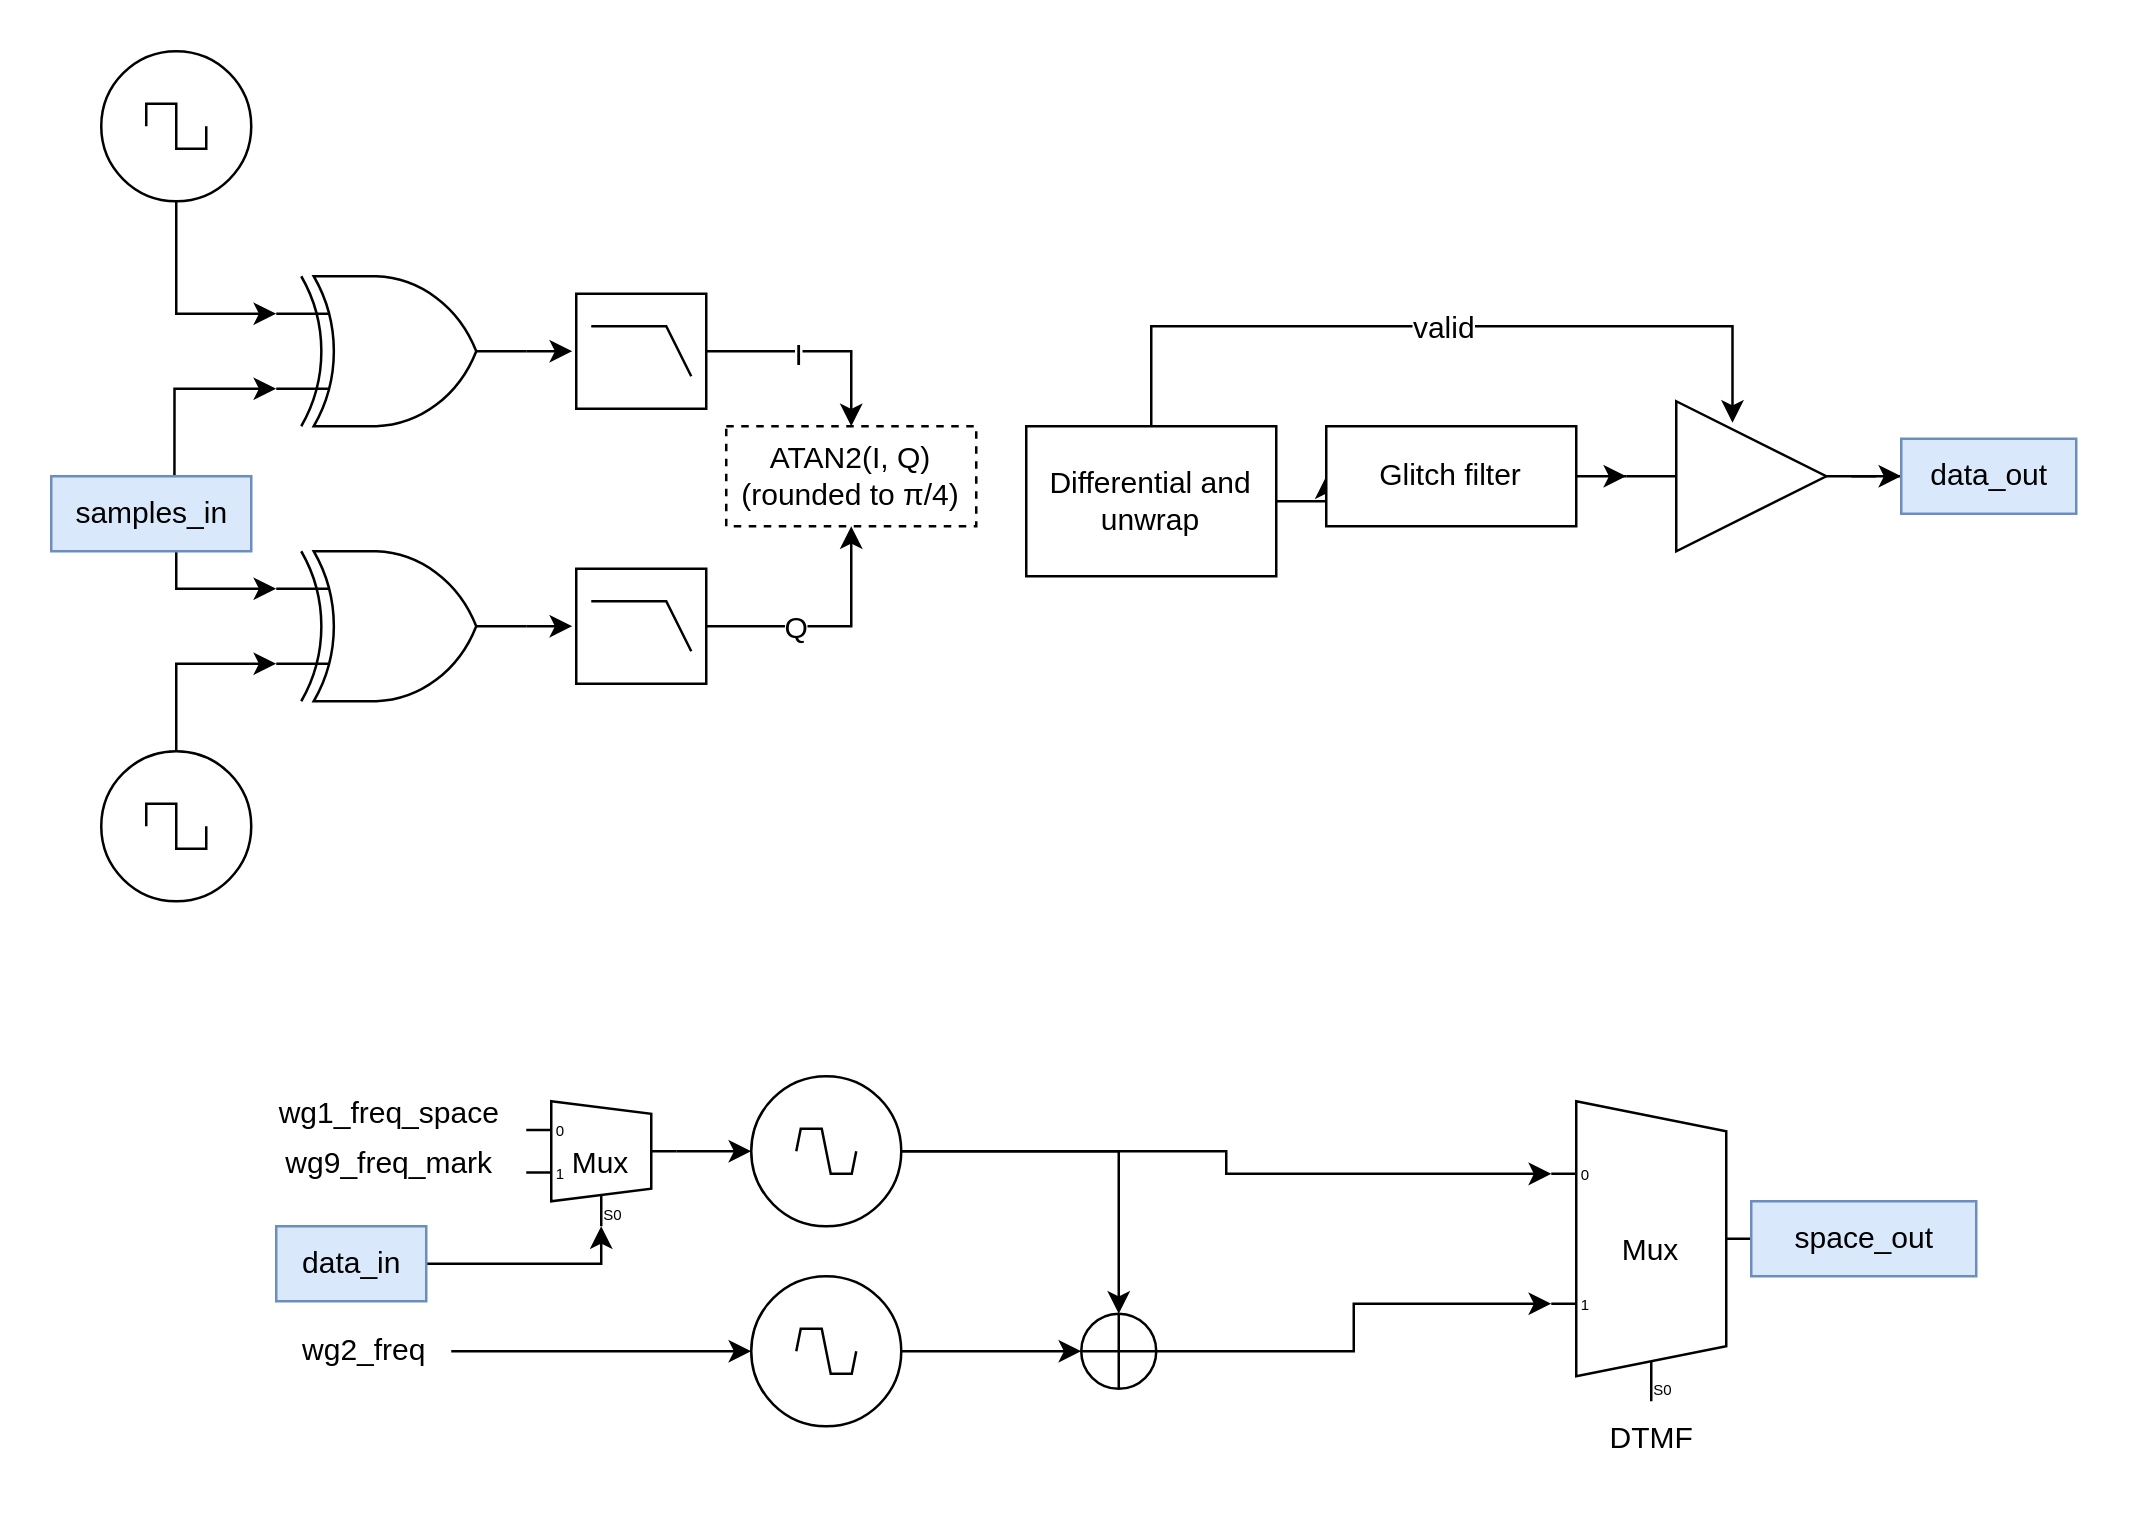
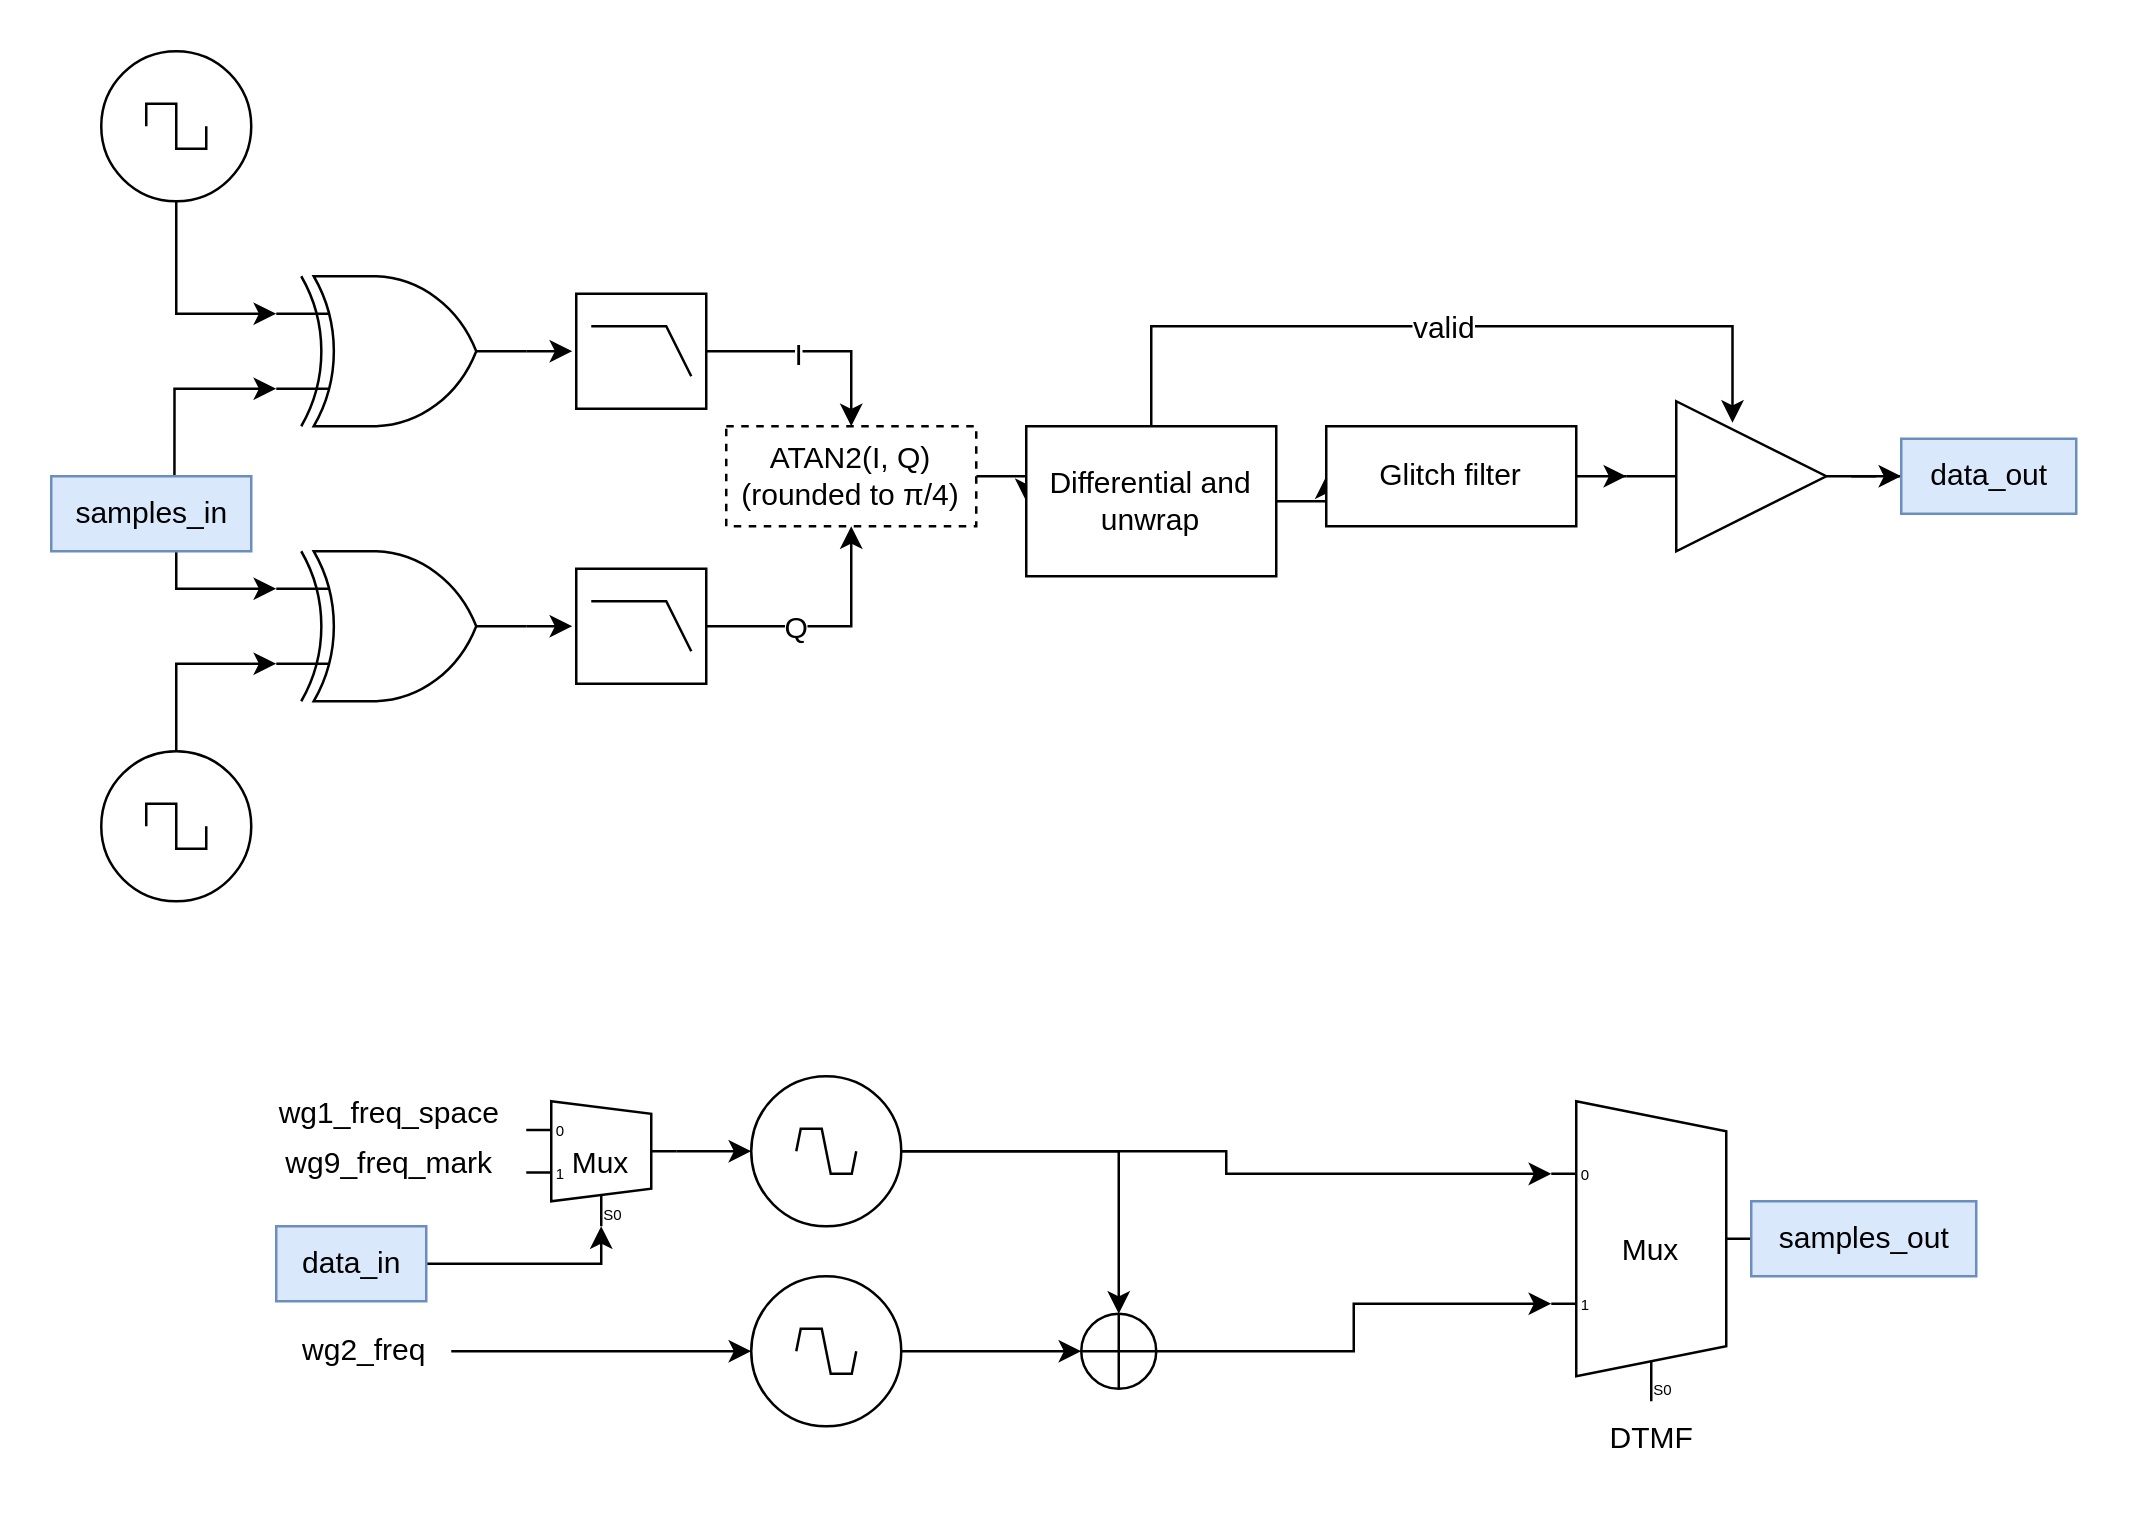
edge "ATAN2(I, Q) (rounded to π/4)" -> "Differential and unwrap": added
node "space_out": label "space_out" -> "samples_out"
